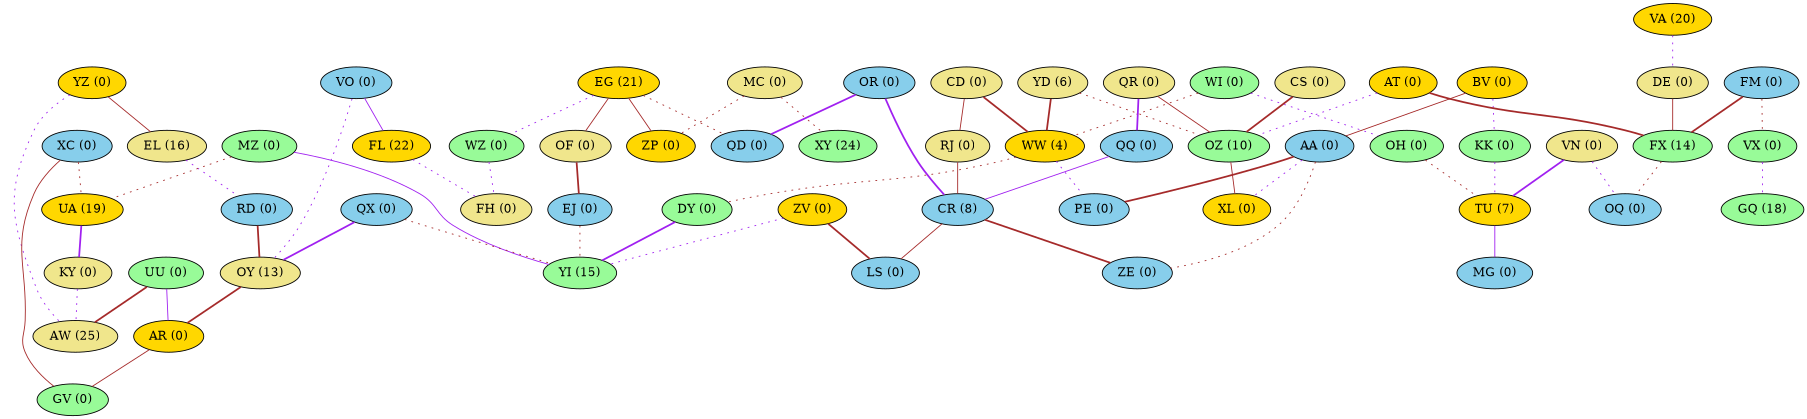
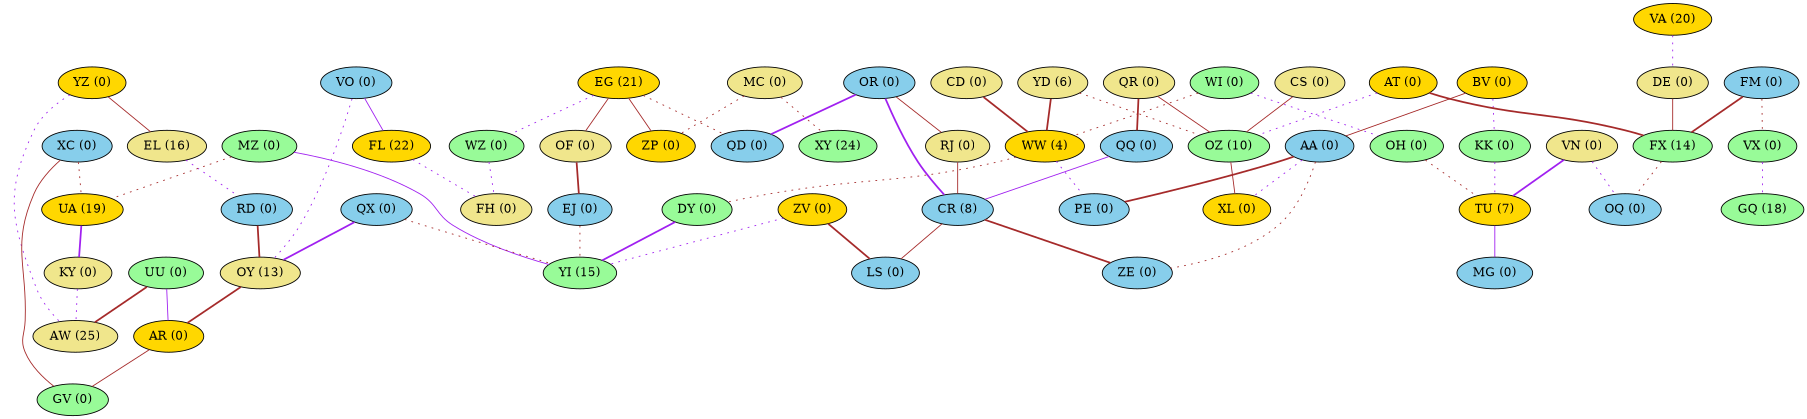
edge "CS (0)" -- "OZ (10)": style bold -> solid
edge "CD (0)" -- "RJ (0)": now "OR (0)" -- "RJ (0)"
edge "QR (0)" -- "QQ (0)": color purple -> brown
